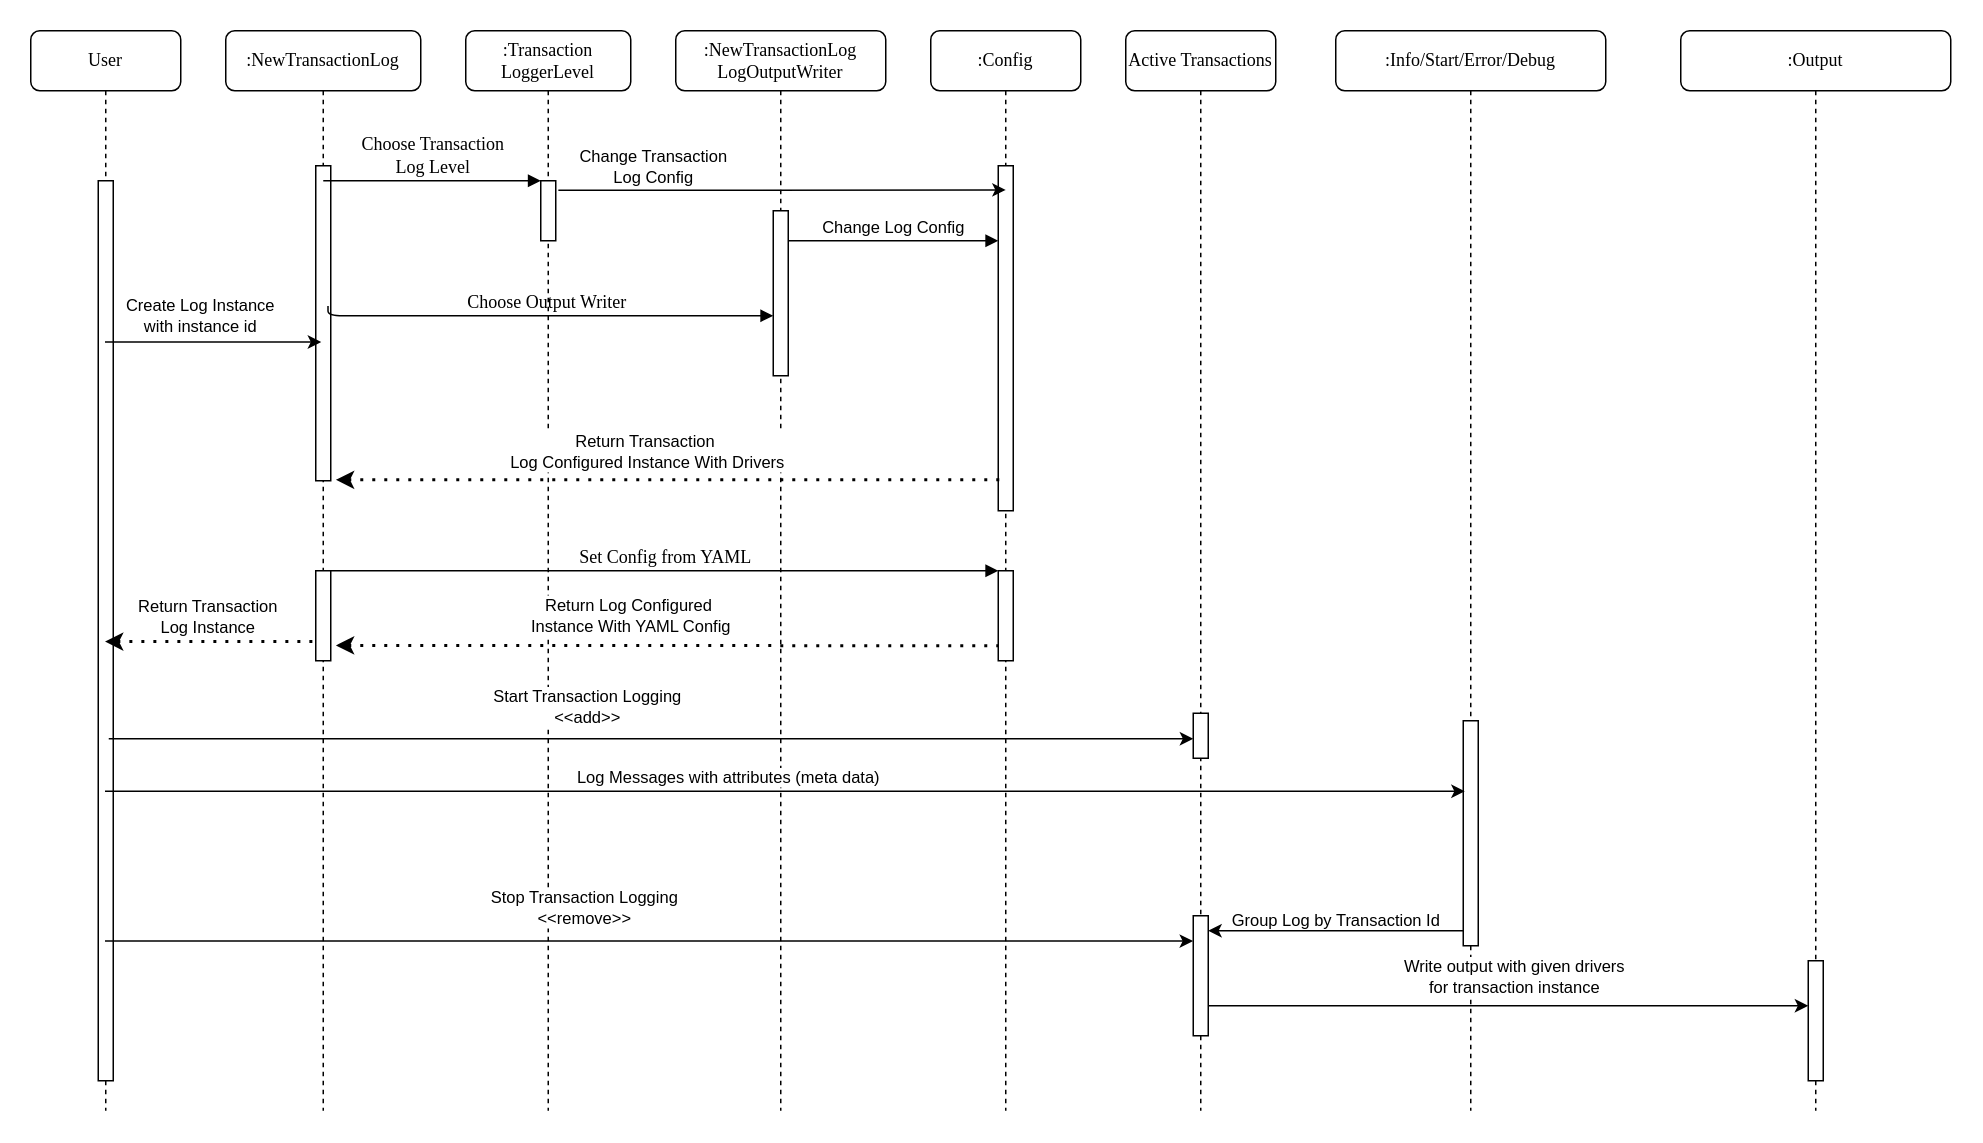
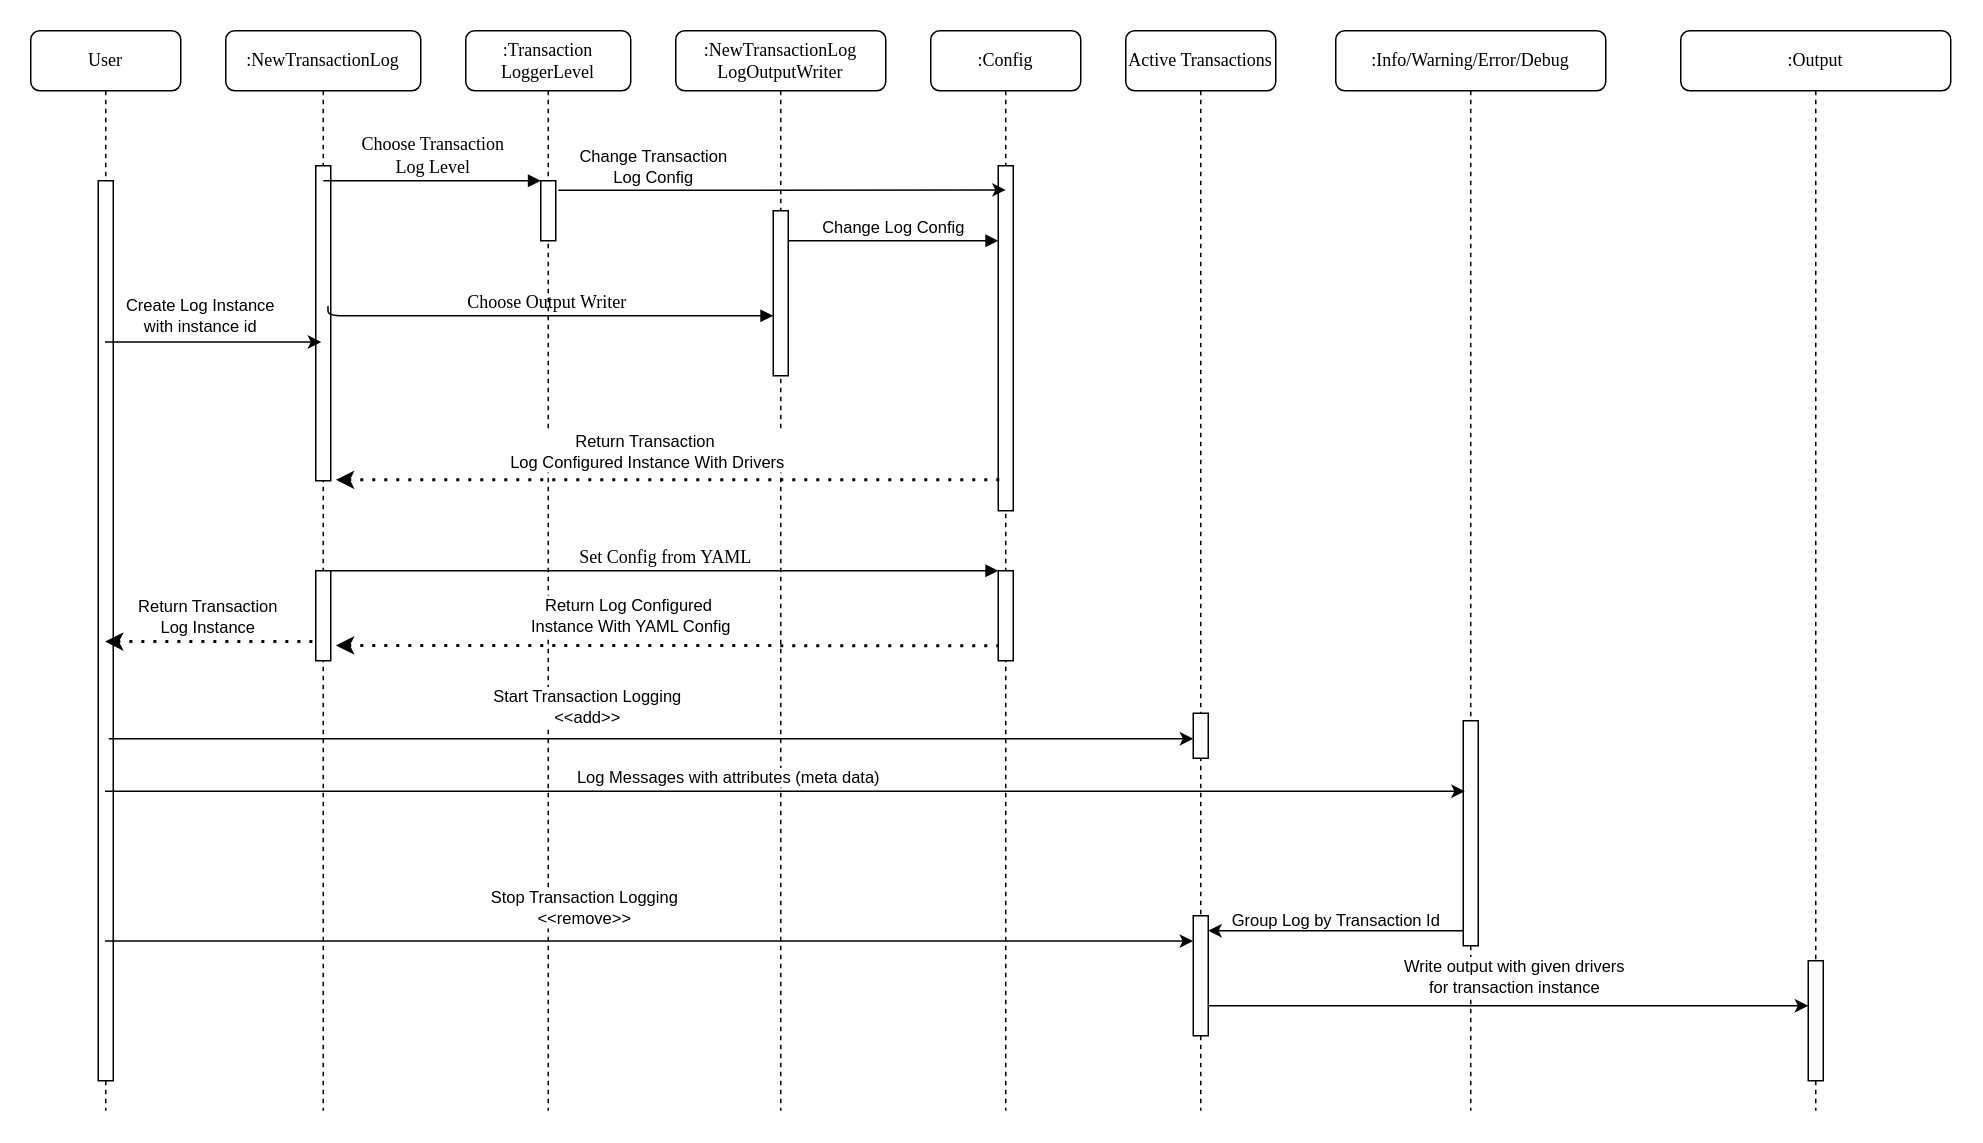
node ":Info/Start/Error/Debug": label ":Info/Start/Error/Debug" -> ":Info/Warning/Error/Debug"
